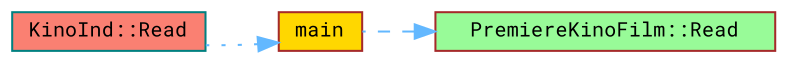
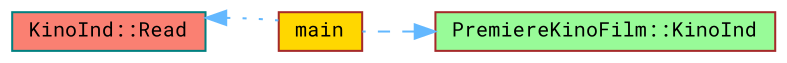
node "PremiereKinoFilm::Read": label "PremiereKinoFilm::Read" -> "PremiereKinoFilm::KinoInd"
edge "KinoInd::Read" -> "main": reversed
